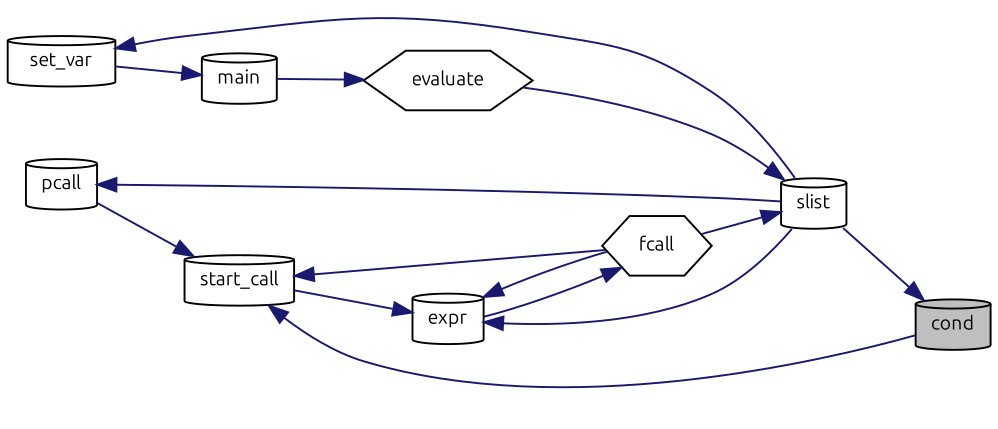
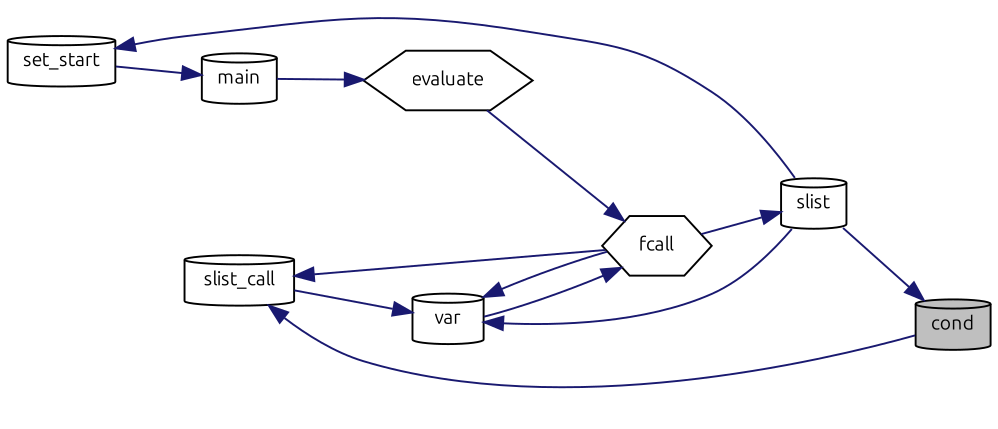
node "set_var": label "set_var" -> "set_start"
edge "evaluate" -> "slist": now "evaluate" -> "fcall"
node "pcall": removed
node "start_call": label "start_call" -> "slist_call"
node "expr": label "expr" -> "var"
